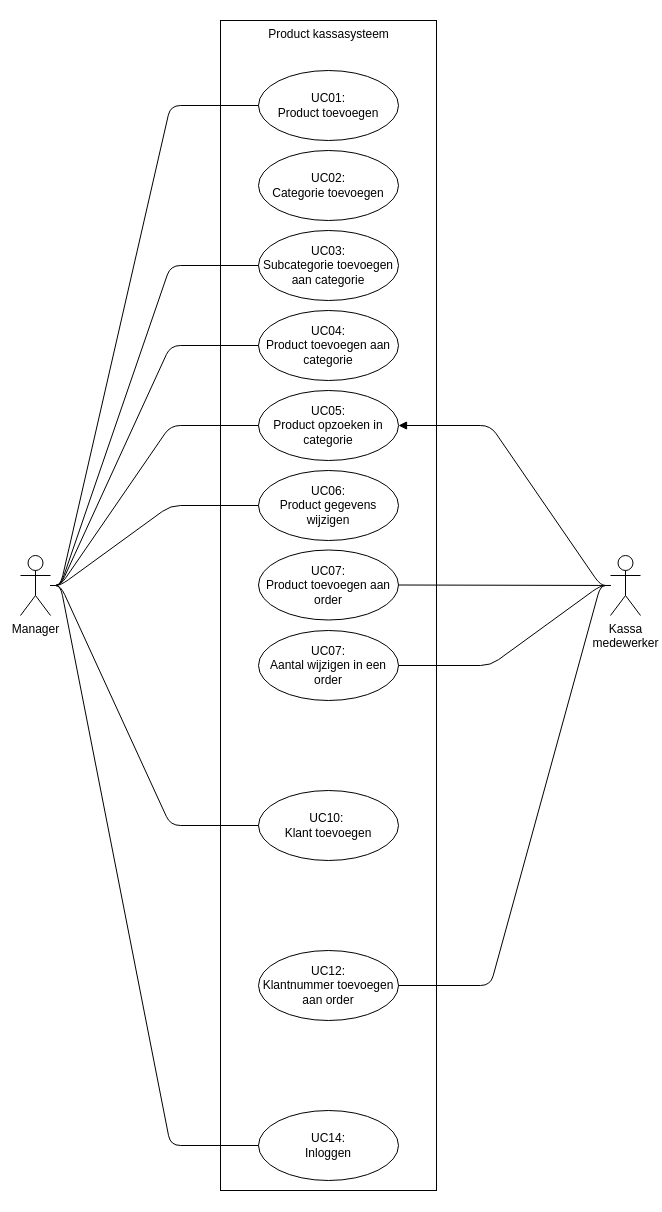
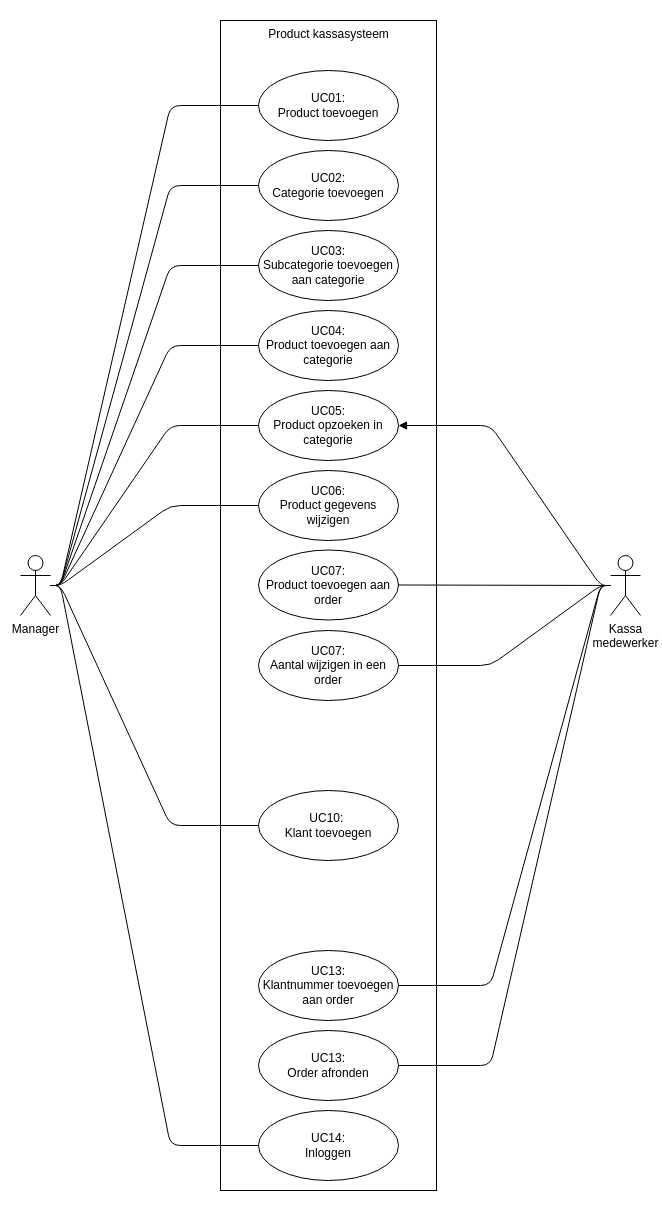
edge "UC02: Categorie toevoegen" -- "Manager": added
edge "Kassa medewerker" -- "UC13: Order afronden": added
node "UC12: Klantnummer toevoegen aan order": label "UC12: Klantnummer toevoegen aan order" -> "UC13: Klantnummer toevoegen aan order"
node "UC13: Order afronden": added
